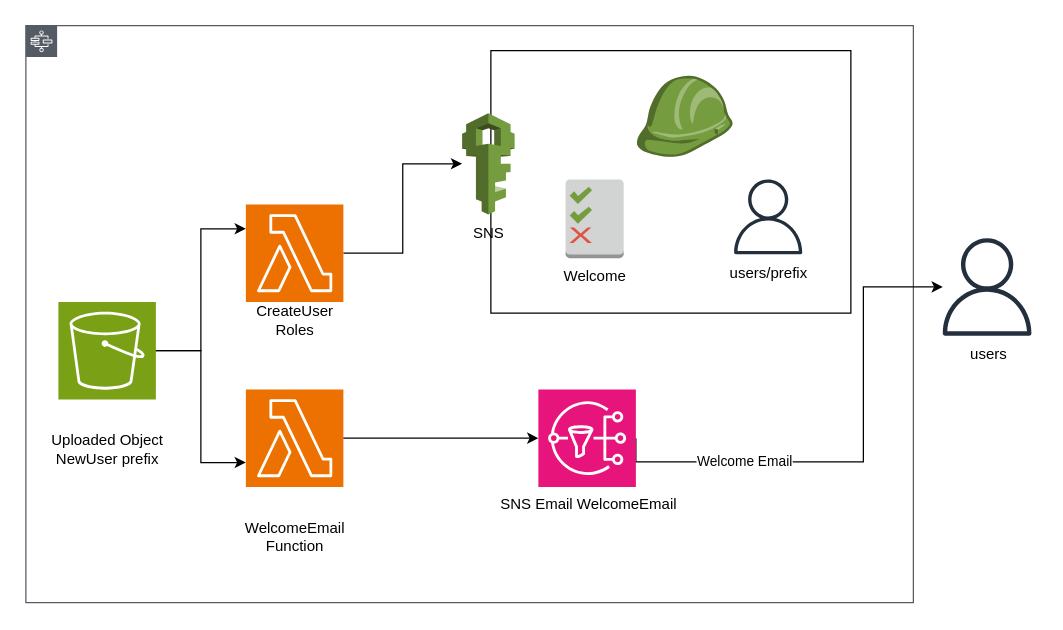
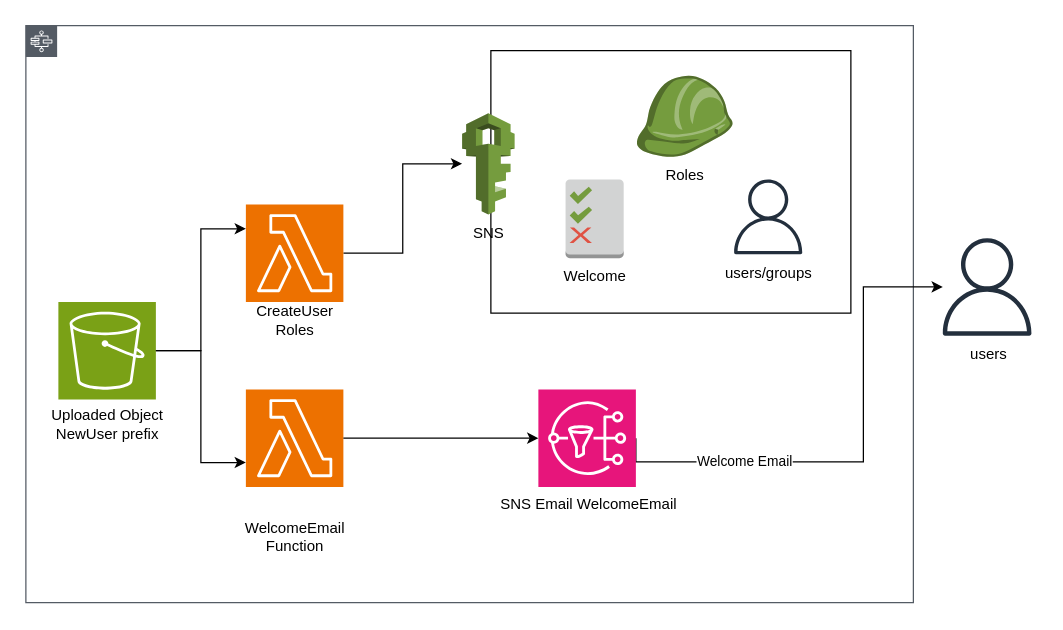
node "Roles": added
node "users/prefix": label "users/prefix" -> "users/groups"
node "Uploaded Object NewUser prefix": moved (107, 449) -> (107, 424)
